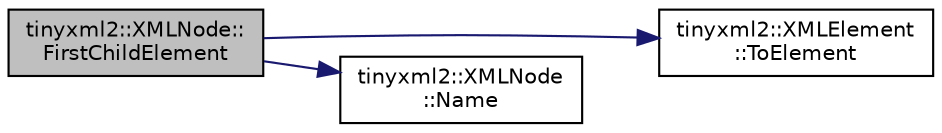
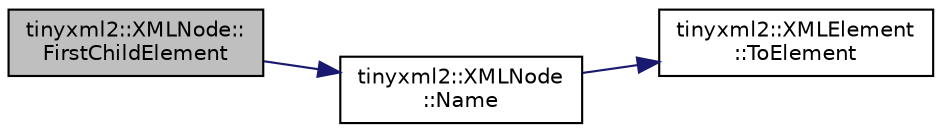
edge "tinyxml2::XMLNode:: FirstChildElement" -> "tinyxml2::XMLElement ::ToElement": now "tinyxml2::XMLNode ::Name" -> "tinyxml2::XMLElement ::ToElement"
